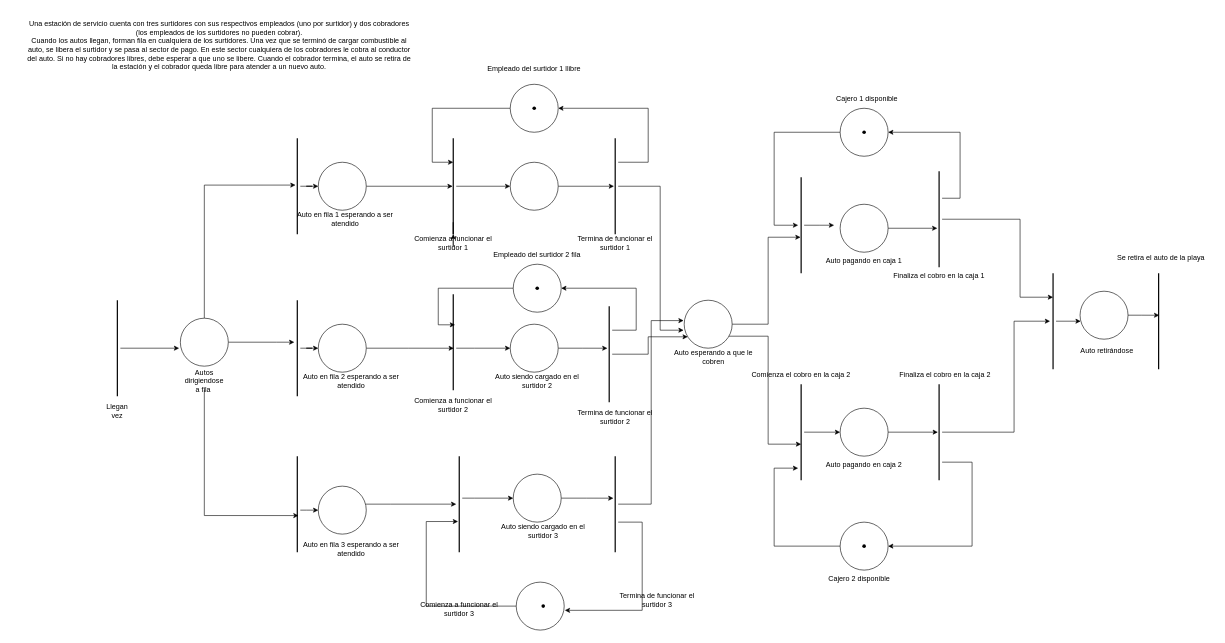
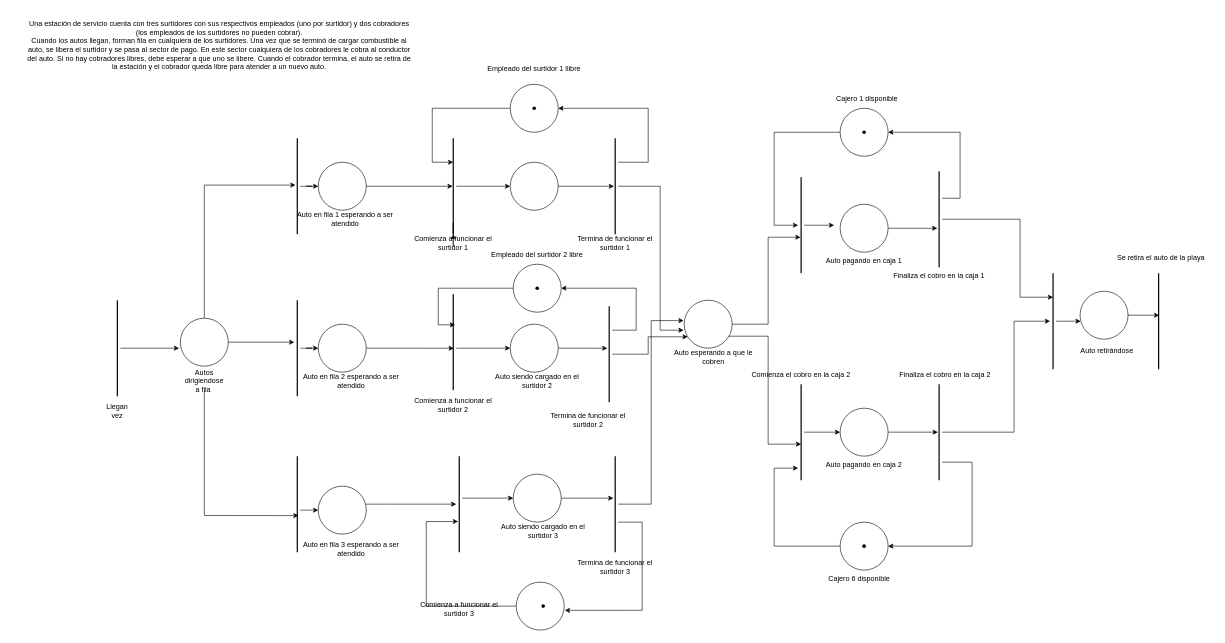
node "Empleado del surtidor 2 fila": label "Empleado del surtidor 2 fila" -> "Empleado del surtidor 2 libre"
node "Termina de funcionar el surtidor 2": moved (615, 417) -> (588, 420)
node "Cajero 2 disponible": label "Cajero 2 disponible" -> "Cajero 6 disponible"
node "Termina de funcionar el surtidor 3": moved (657, 600) -> (615, 567)
